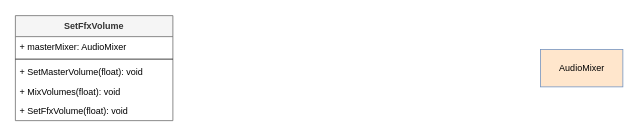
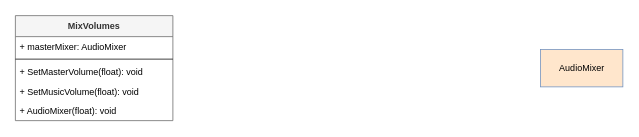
node "SetFfxVolume": label "SetFfxVolume" -> "MixVolumes"
node "+ MixVolumes(float): void": label "+ MixVolumes(float): void" -> "+ SetMusicVolume(float): void"
node "+ SetFfxVolume(float): void": label "+ SetFfxVolume(float): void" -> "+ AudioMixer(float): void"
